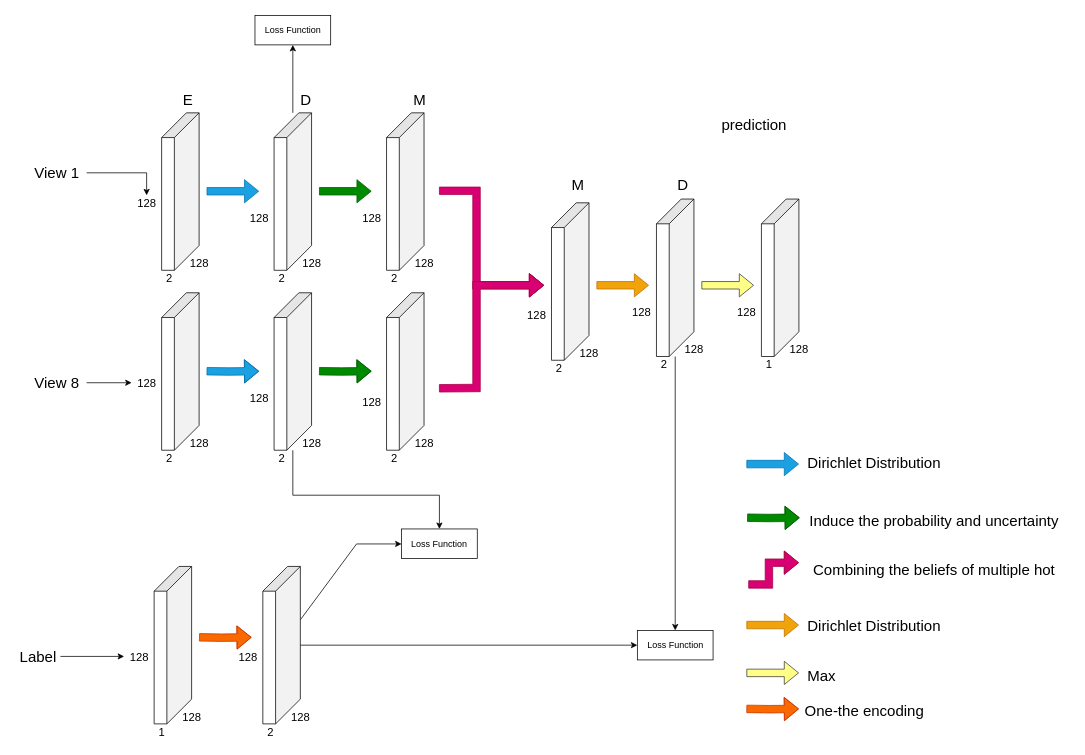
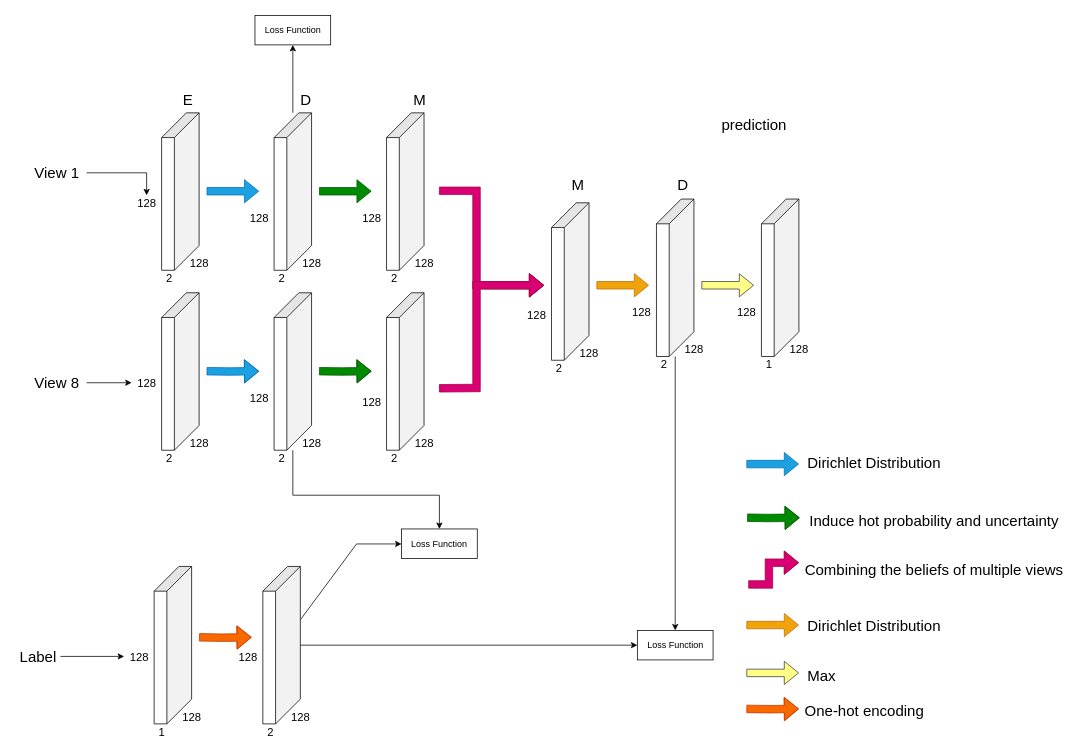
node "Induce the probability and uncertainty": label "Induce the probability and uncertainty" -> "Induce hot probability and uncertainty"
node "Combining the beliefs of multiple hot": label "Combining the beliefs of multiple hot" -> "Combining the beliefs of multiple views"
node "One-the encoding": label "One-the encoding" -> "One-hot encoding"
